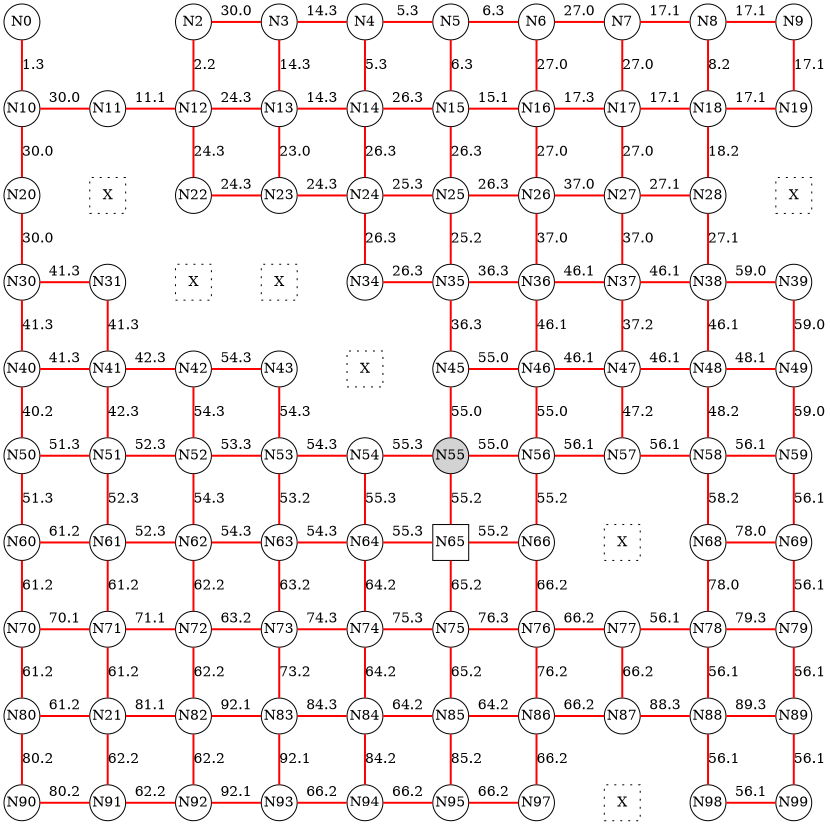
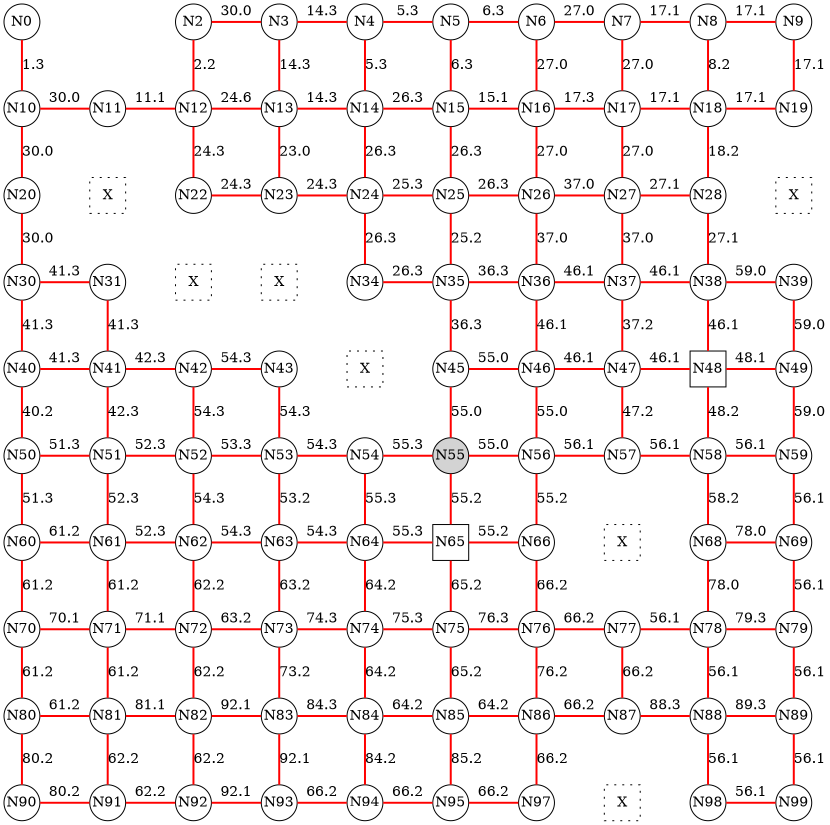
edge "N12" -- "N13": label "24.3" -> "24.6"
node "N48": shape circle -> square
node "N21": label "N21" -> "N81"
